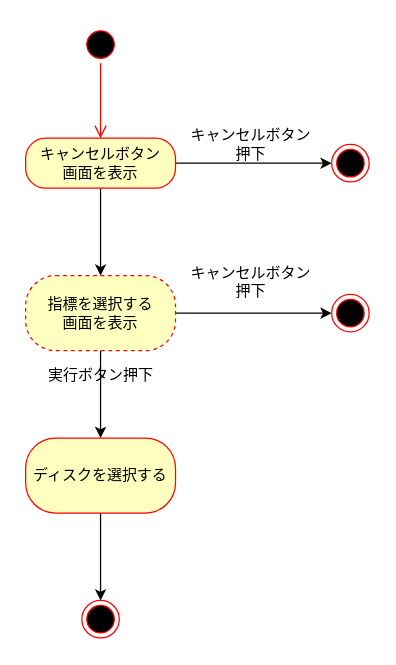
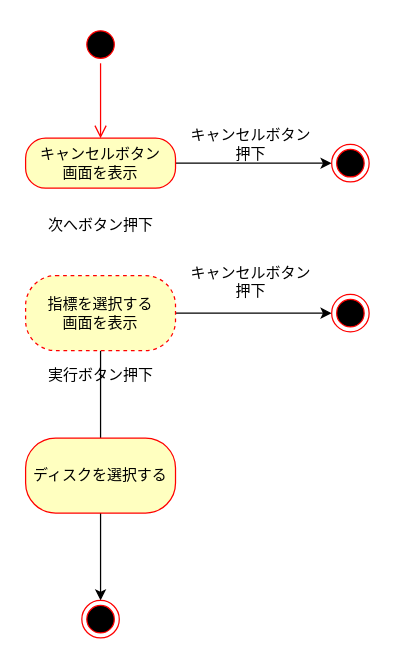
node "次へボタン押下": added
edge "キャンセルボタン 画面を表示" -> "指標を選択する 画面を表示": removed
edge "指標を選択する 画面を表示" -> "ディスクを選択する": arrowhead classic -> none
